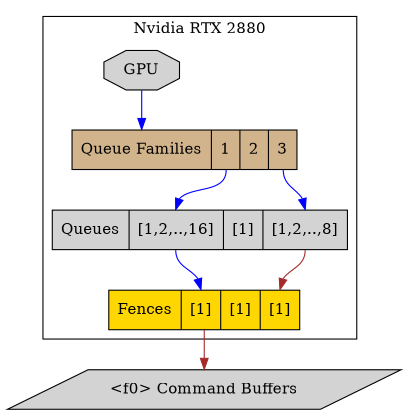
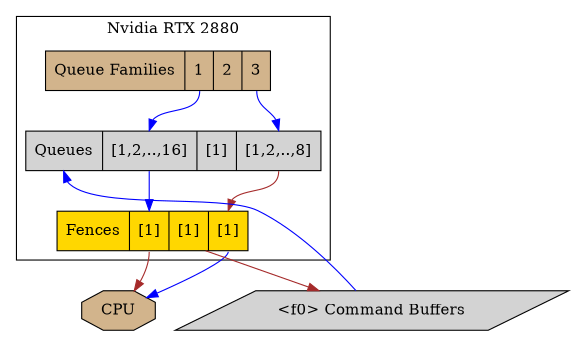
node "GPU": removed
edge "<f0> Command Buffers" -> "Queues": added
node "CPU": added
